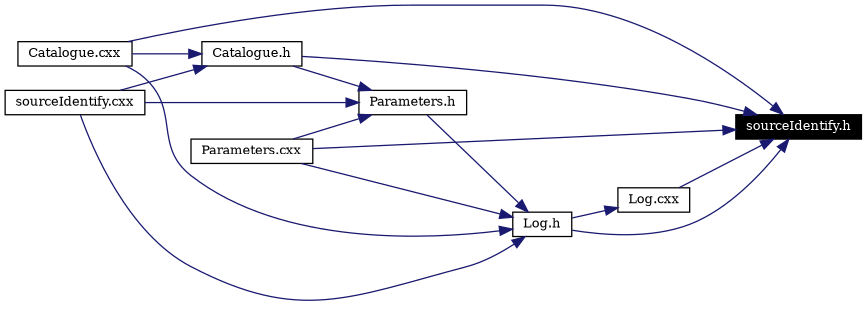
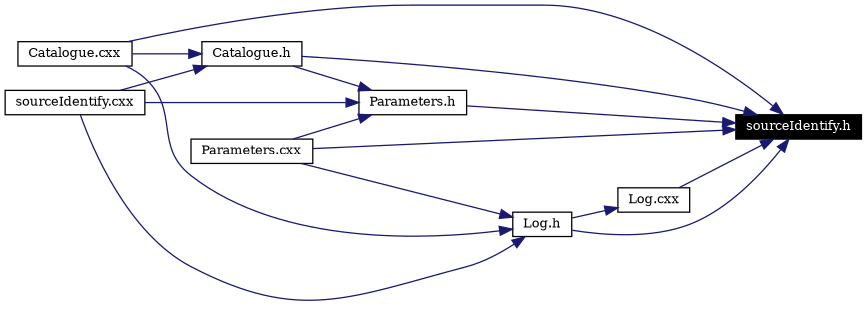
edge "Parameters.h" -> "Log.h": now "Parameters.h" -> "sourceIdentify.h"
